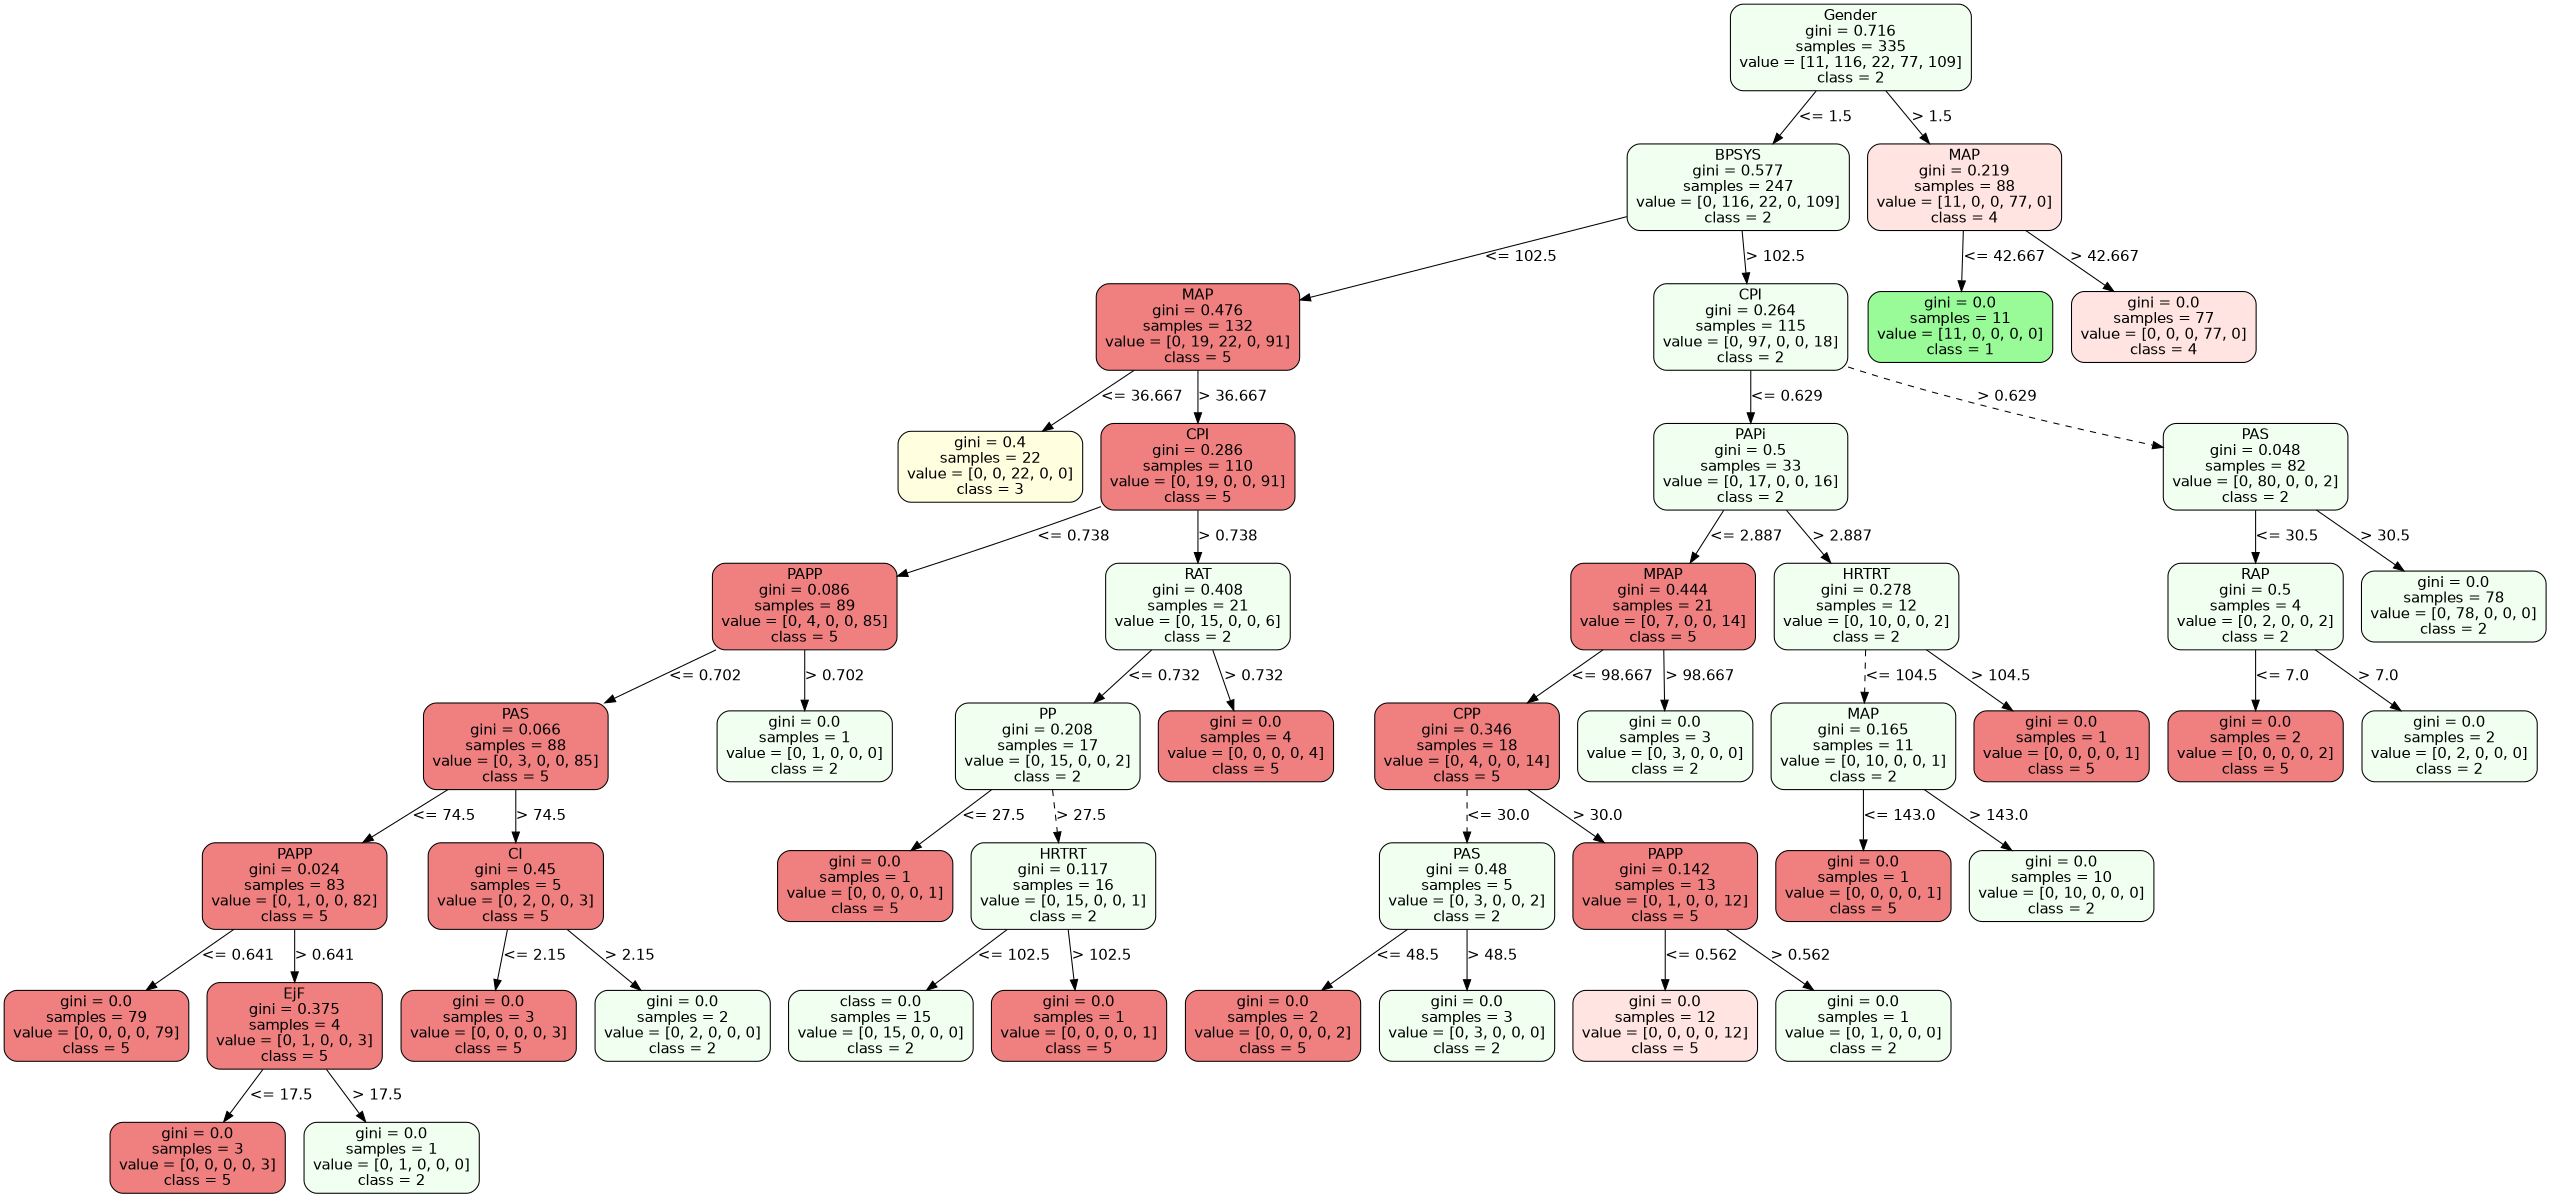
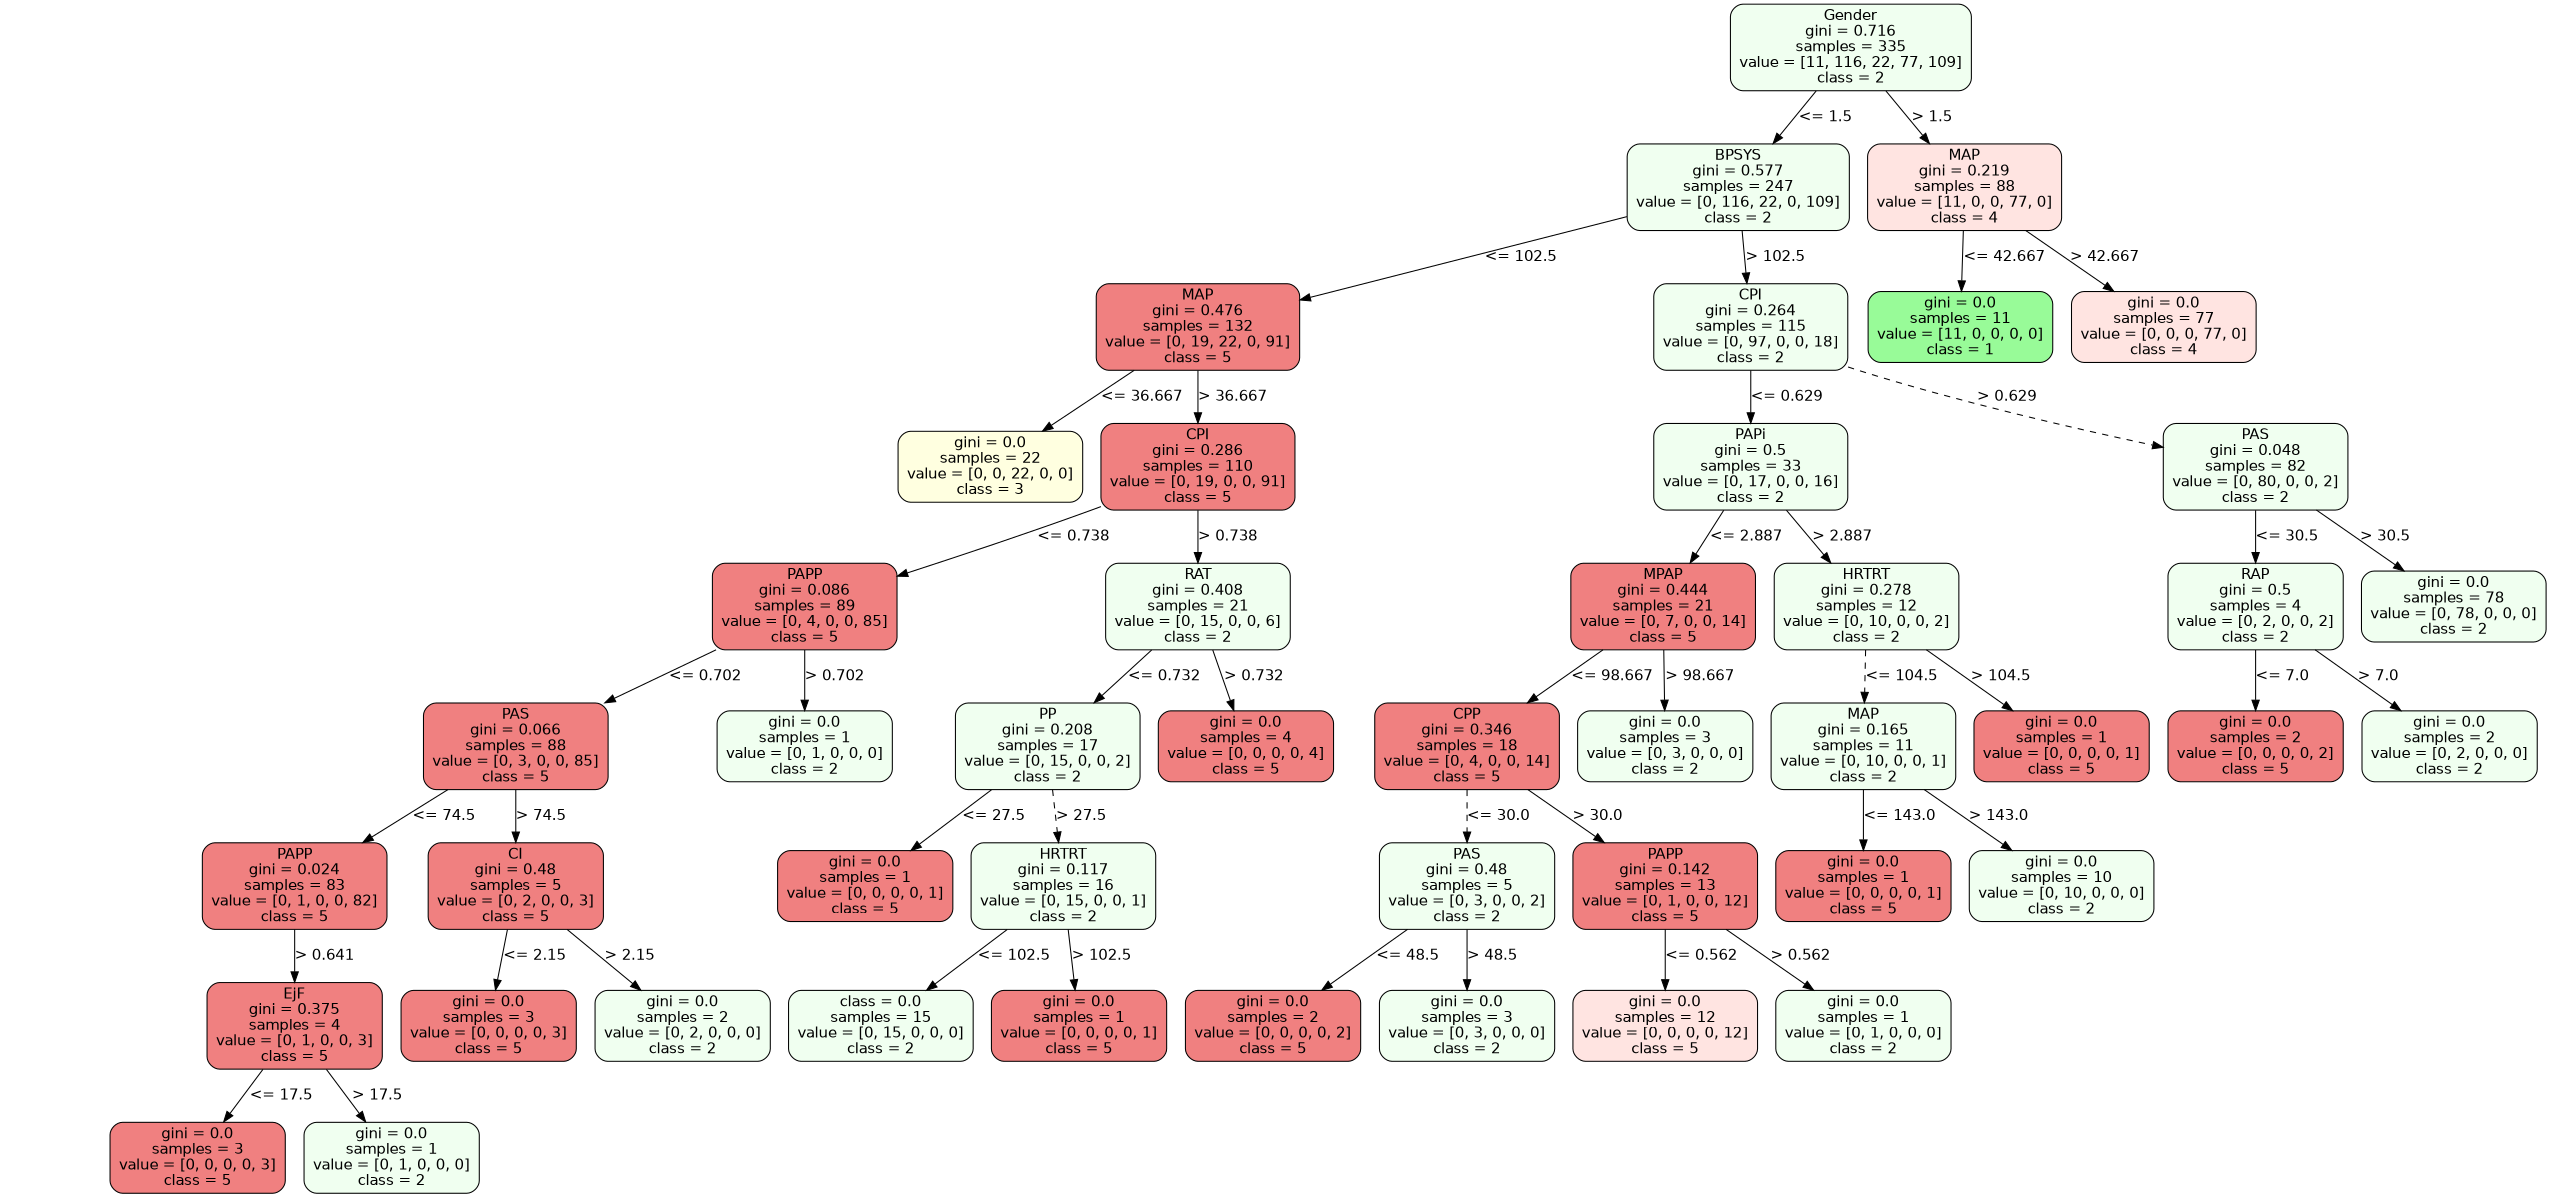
node "gini = 0.4 samples = 22 value = [0, 0, 22, 0, 0] class = 3": label "gini = 0.4 samples = 22 value = [0, 0, 22, 0, 0] class = 3" -> "gini = 0.0 samples = 22 value = [0, 0, 22, 0, 0] class = 3"
node "CI gini = 0.45 samples = 5 value = [0, 2, 0, 0, 3] class = 5": label "CI gini = 0.45 samples = 5 value = [0, 2, 0, 0, 3] class = 5" -> "CI gini = 0.48 samples = 5 value = [0, 2, 0, 0, 3] class = 5"
node "gini = 0.0 samples = 79 value = [0, 0, 0, 0, 79] class = 5": removed
